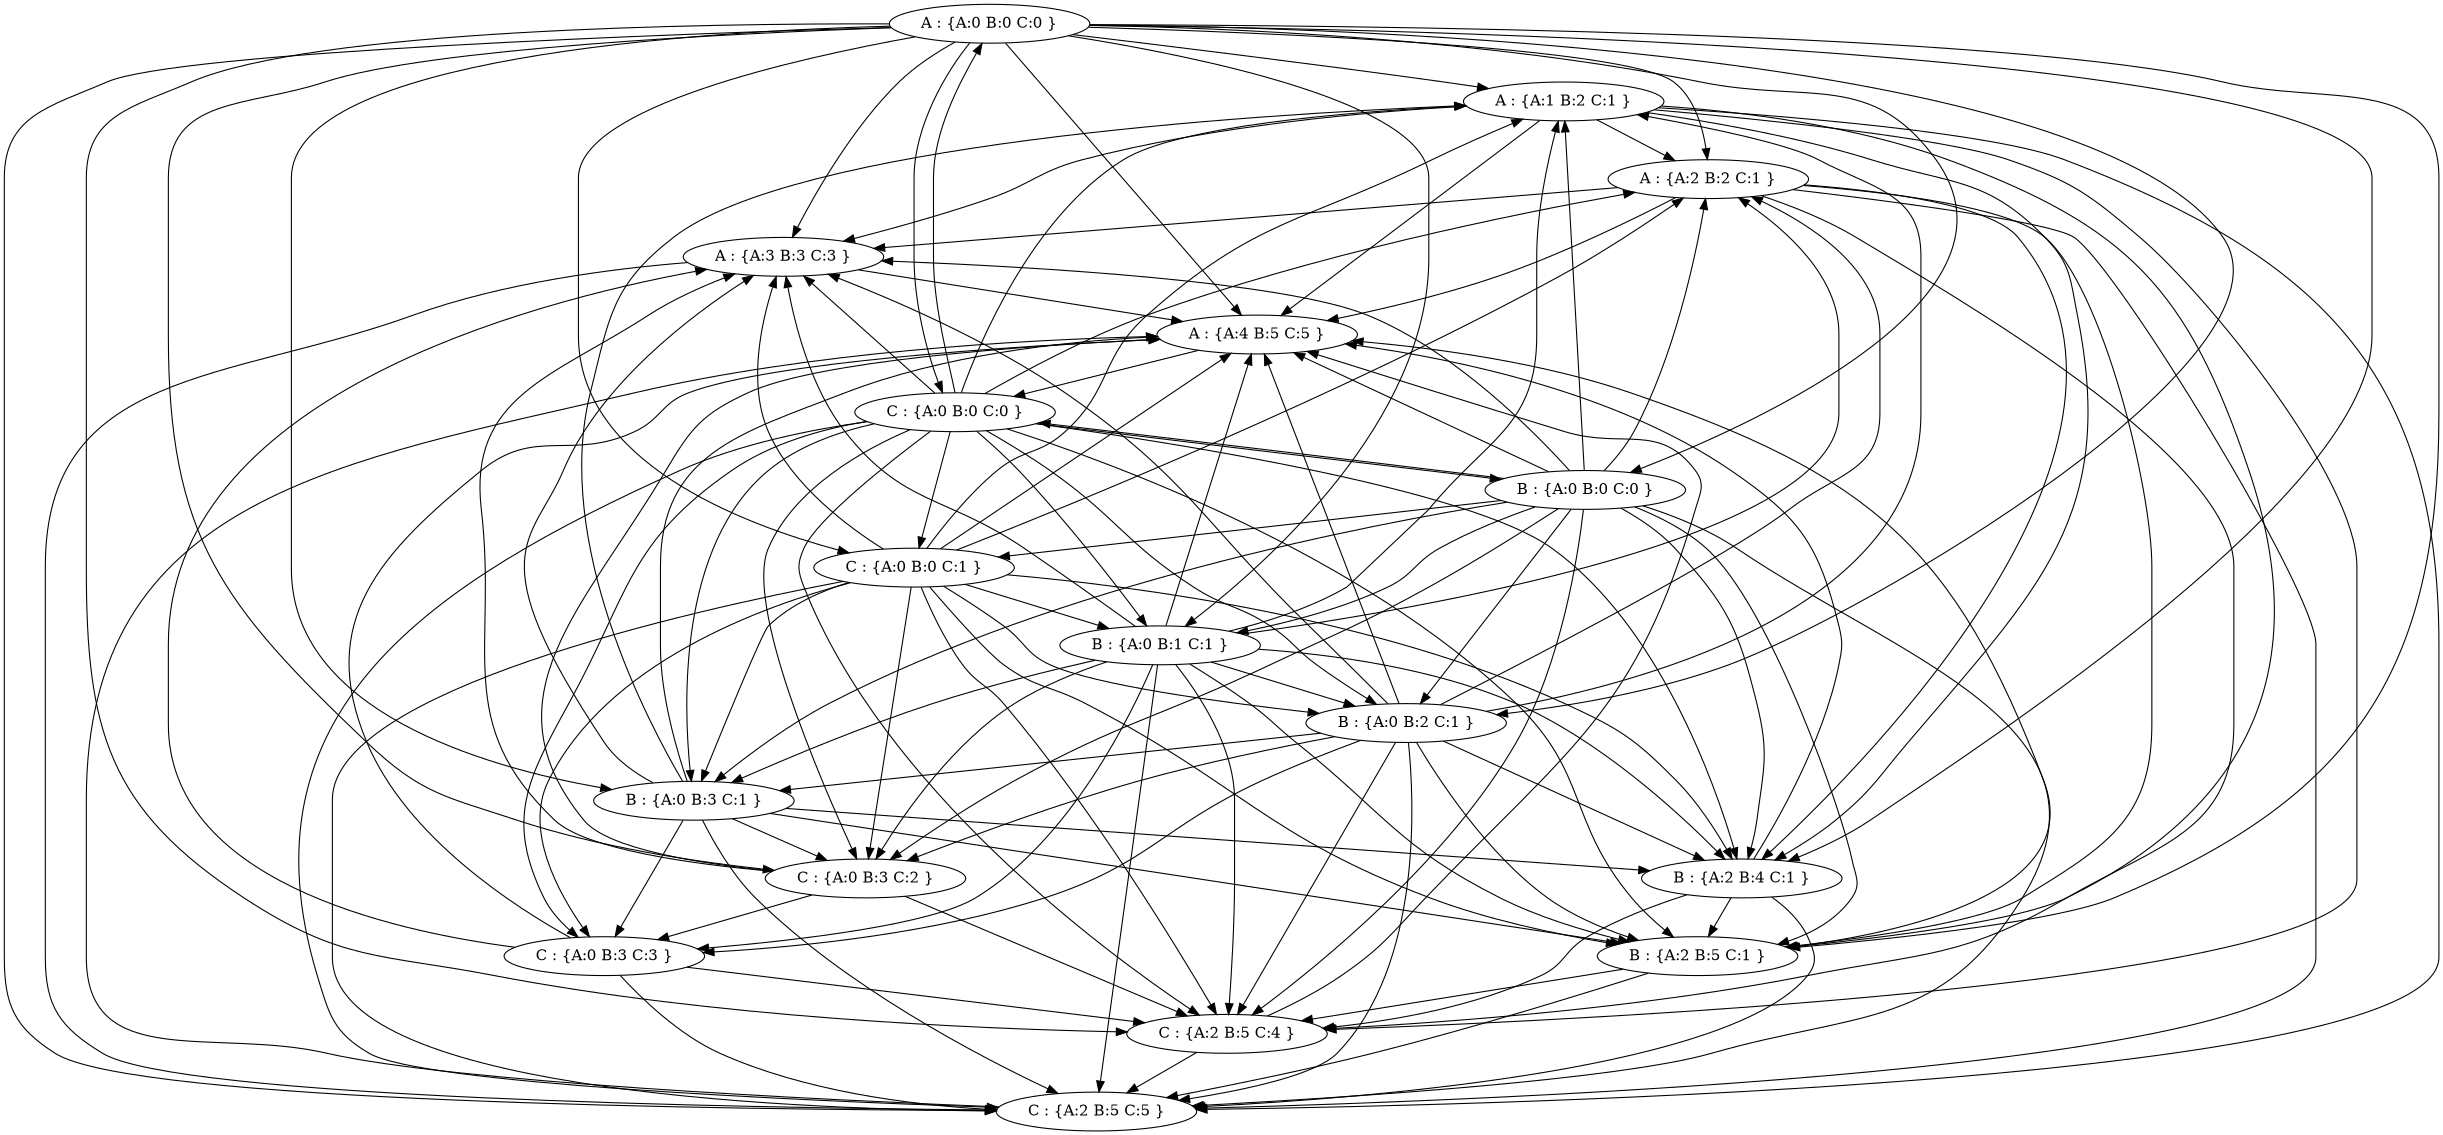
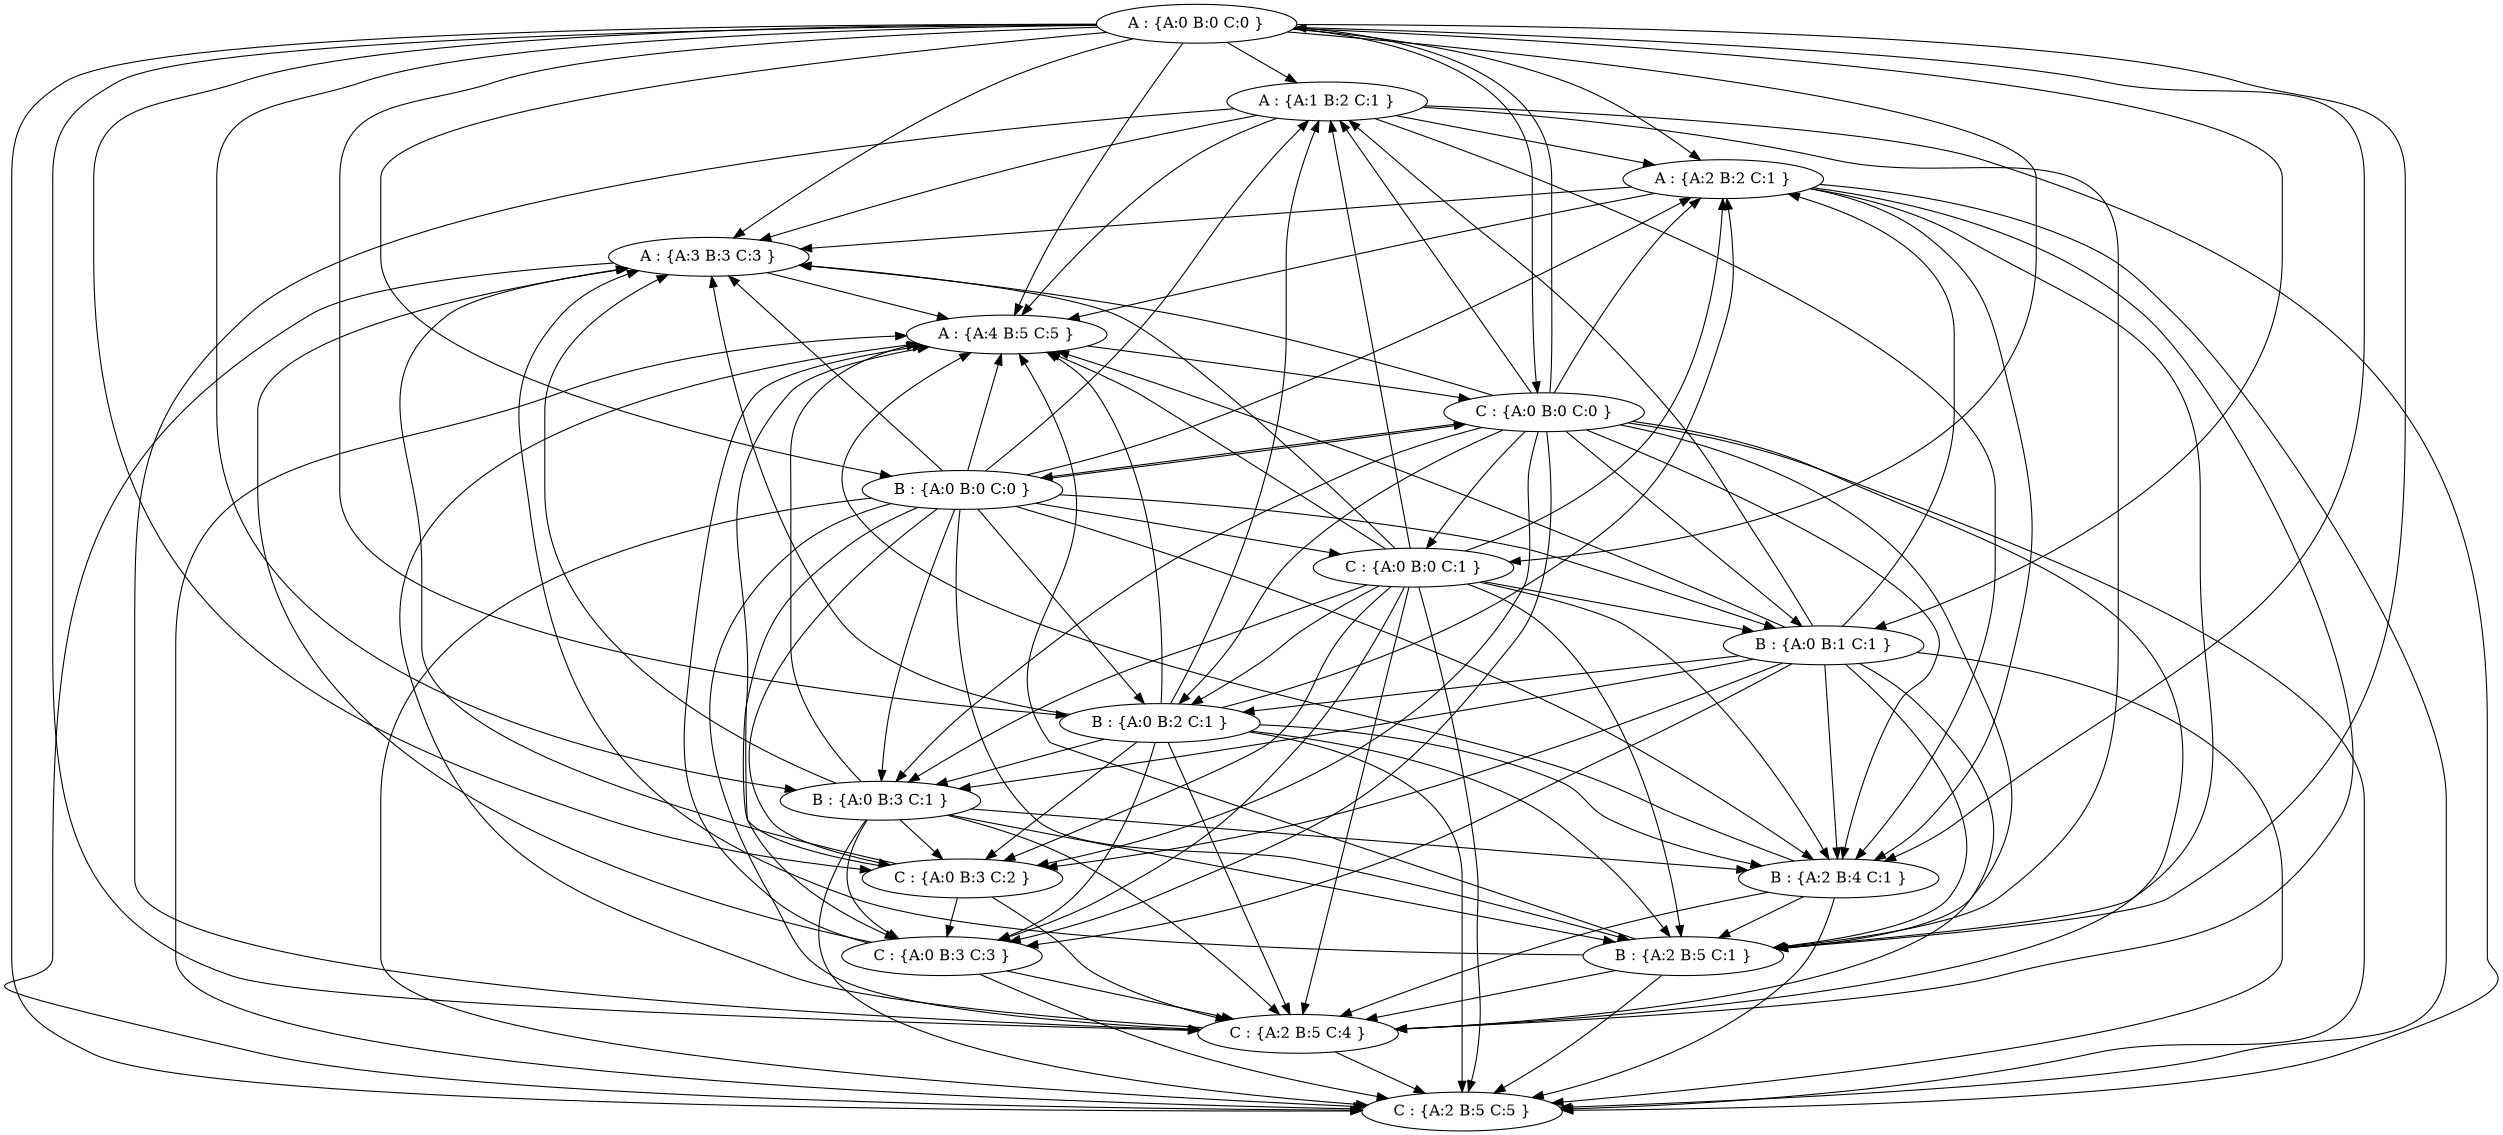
edge "B : {A:0 B:3 C:1 }" -> "A : {A:1 B:2 C:1 }": now "B : {A:0 B:3 C:1 }" -> "C : {A:2 B:5 C:4 }"
edge "B : {A:0 B:1 C:1 }" -> "A : {A:3 B:3 C:3 }": now "B : {A:2 B:5 C:1 }" -> "A : {A:3 B:3 C:3 }"
edge "B : {A:0 B:0 C:0 }" -> "C : {A:0 B:3 C:3 }": added
